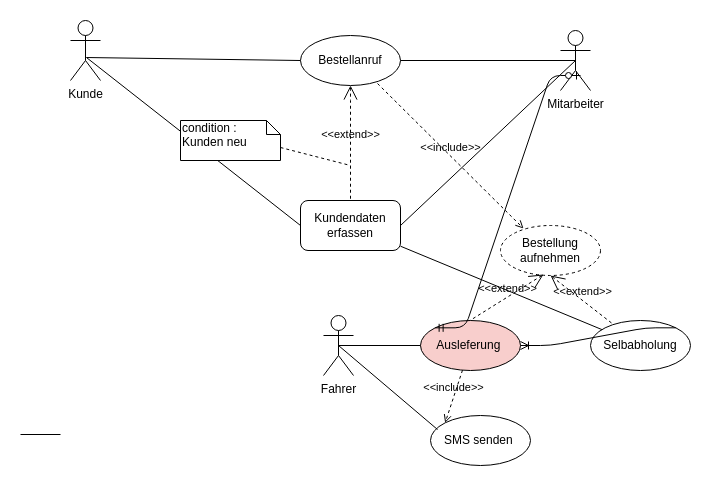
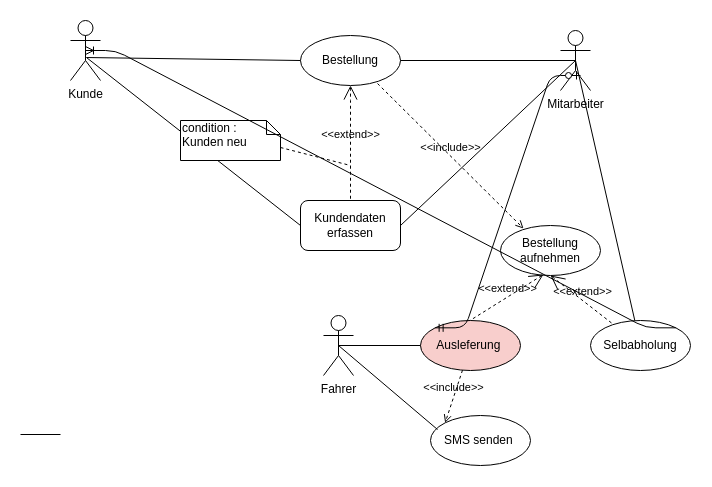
node "Bestellanruf": label "Bestellanruf" -> "Bestellung"
node "Bestellung aufnehmen": style dashed -> solid
edge "Kundendaten erfassen" -- "Selbabholung": now "Mitarbeiter" -- "Selbabholung"
edge "Selbabholung" -> "Ausleferung": now "Selbabholung" -> "Kunde"
